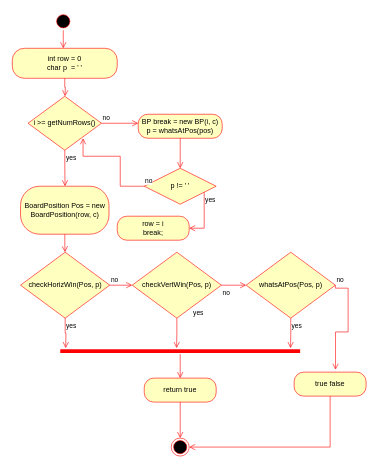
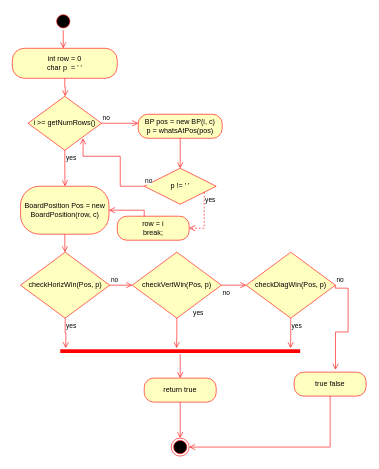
node "BP break = new BP(i, c) p = whatsAtPos(pos)": label "BP break = new BP(i, c) p = whatsAtPos(pos)" -> "BP pos = new BP(i, c) p = whatsAtPos(pos)"
edge "row = i break;" -> "BoardPosition Pos = new BoardPosition(row, c)": added
edge "p != ' '" -> "row = i break;": style solid -> dashed
node "whatsAtPos(Pos, p)": label "whatsAtPos(Pos, p)" -> "checkDiagWin(Pos, p)"
